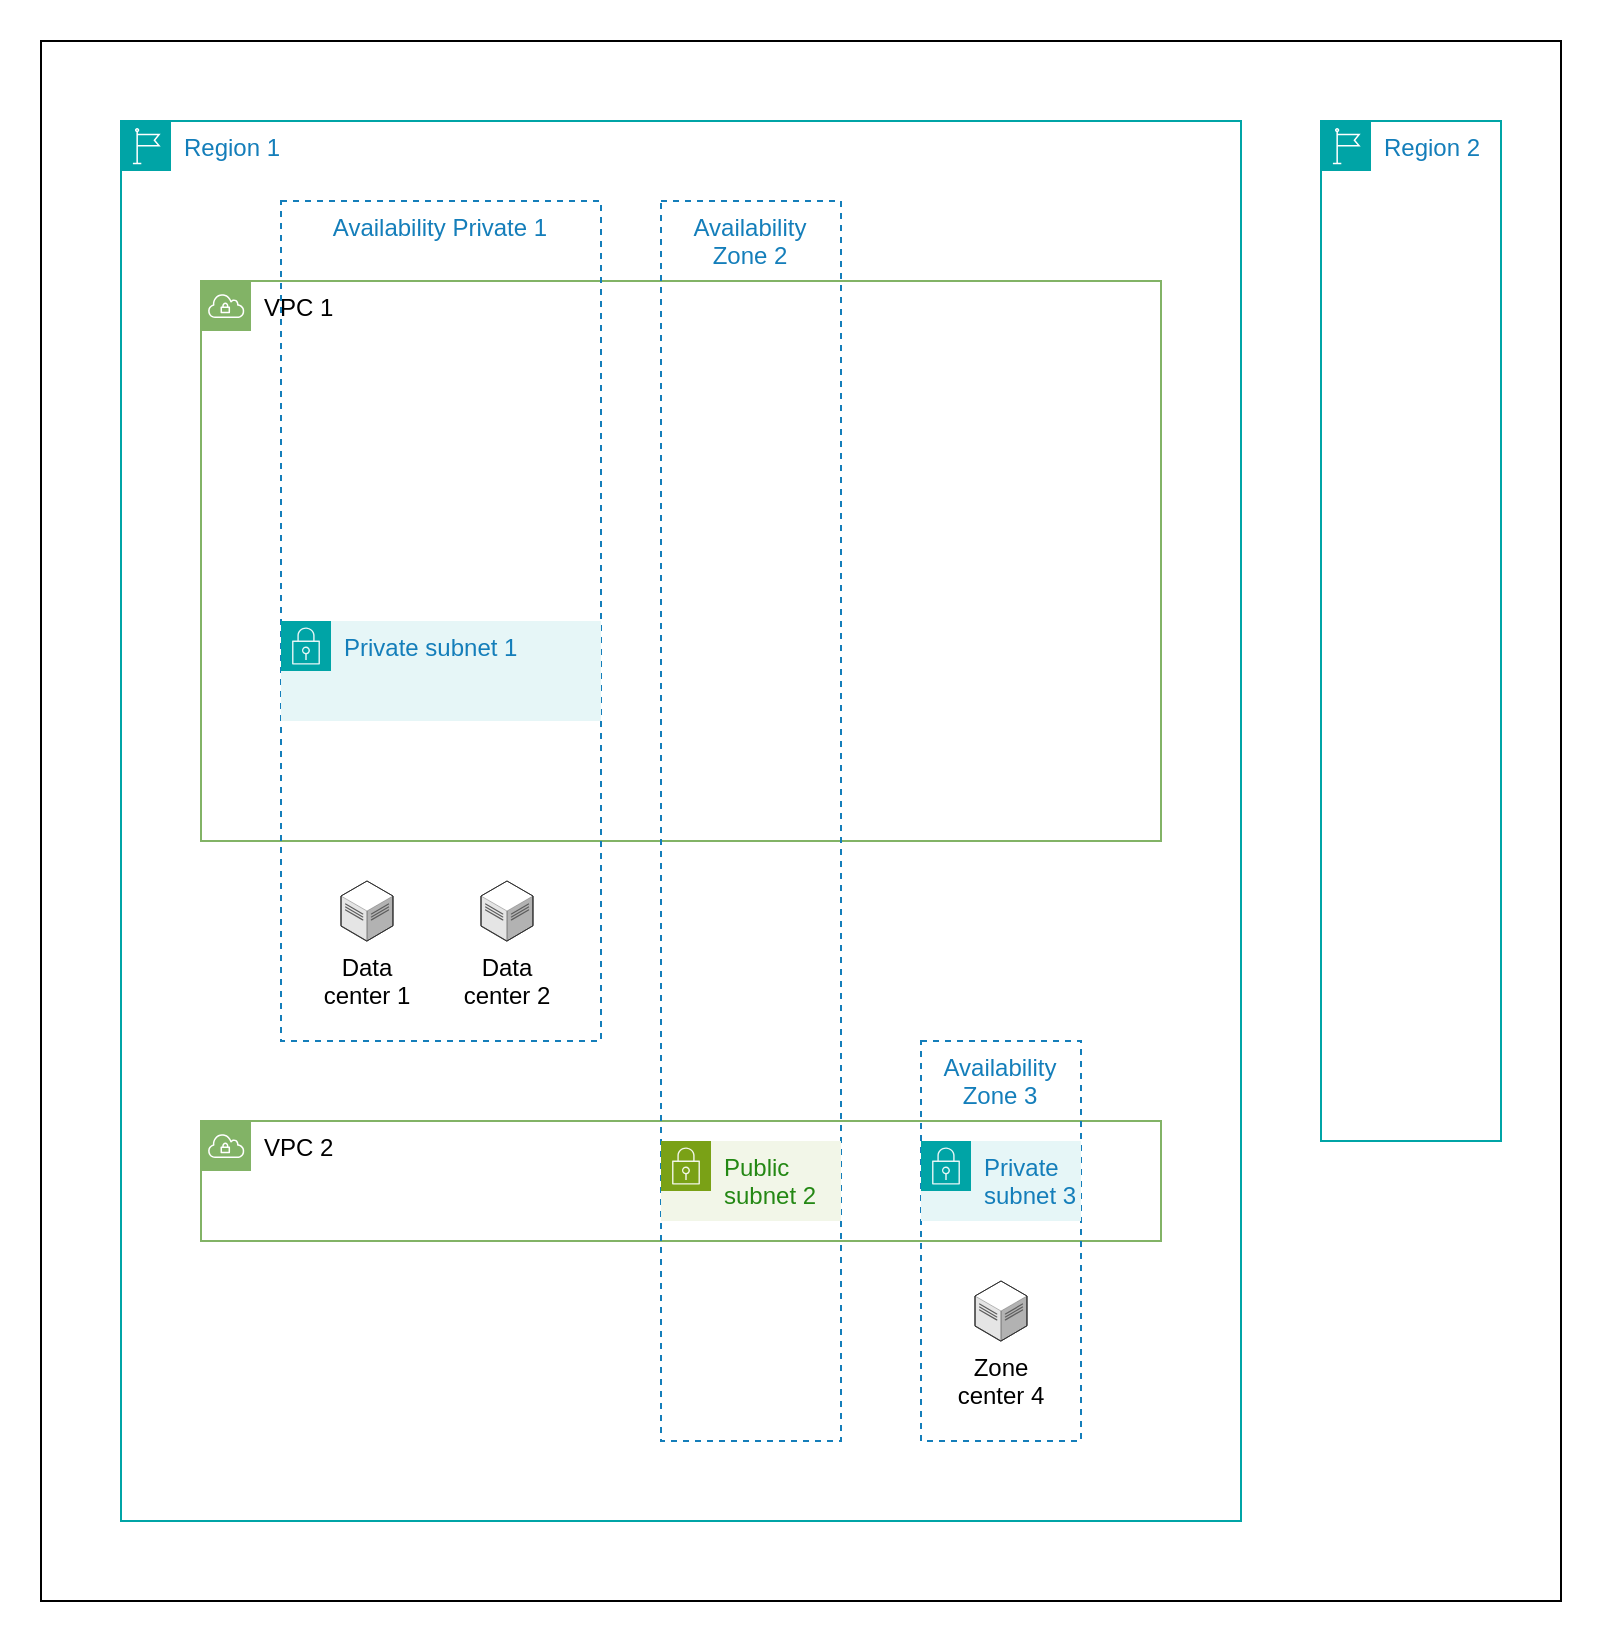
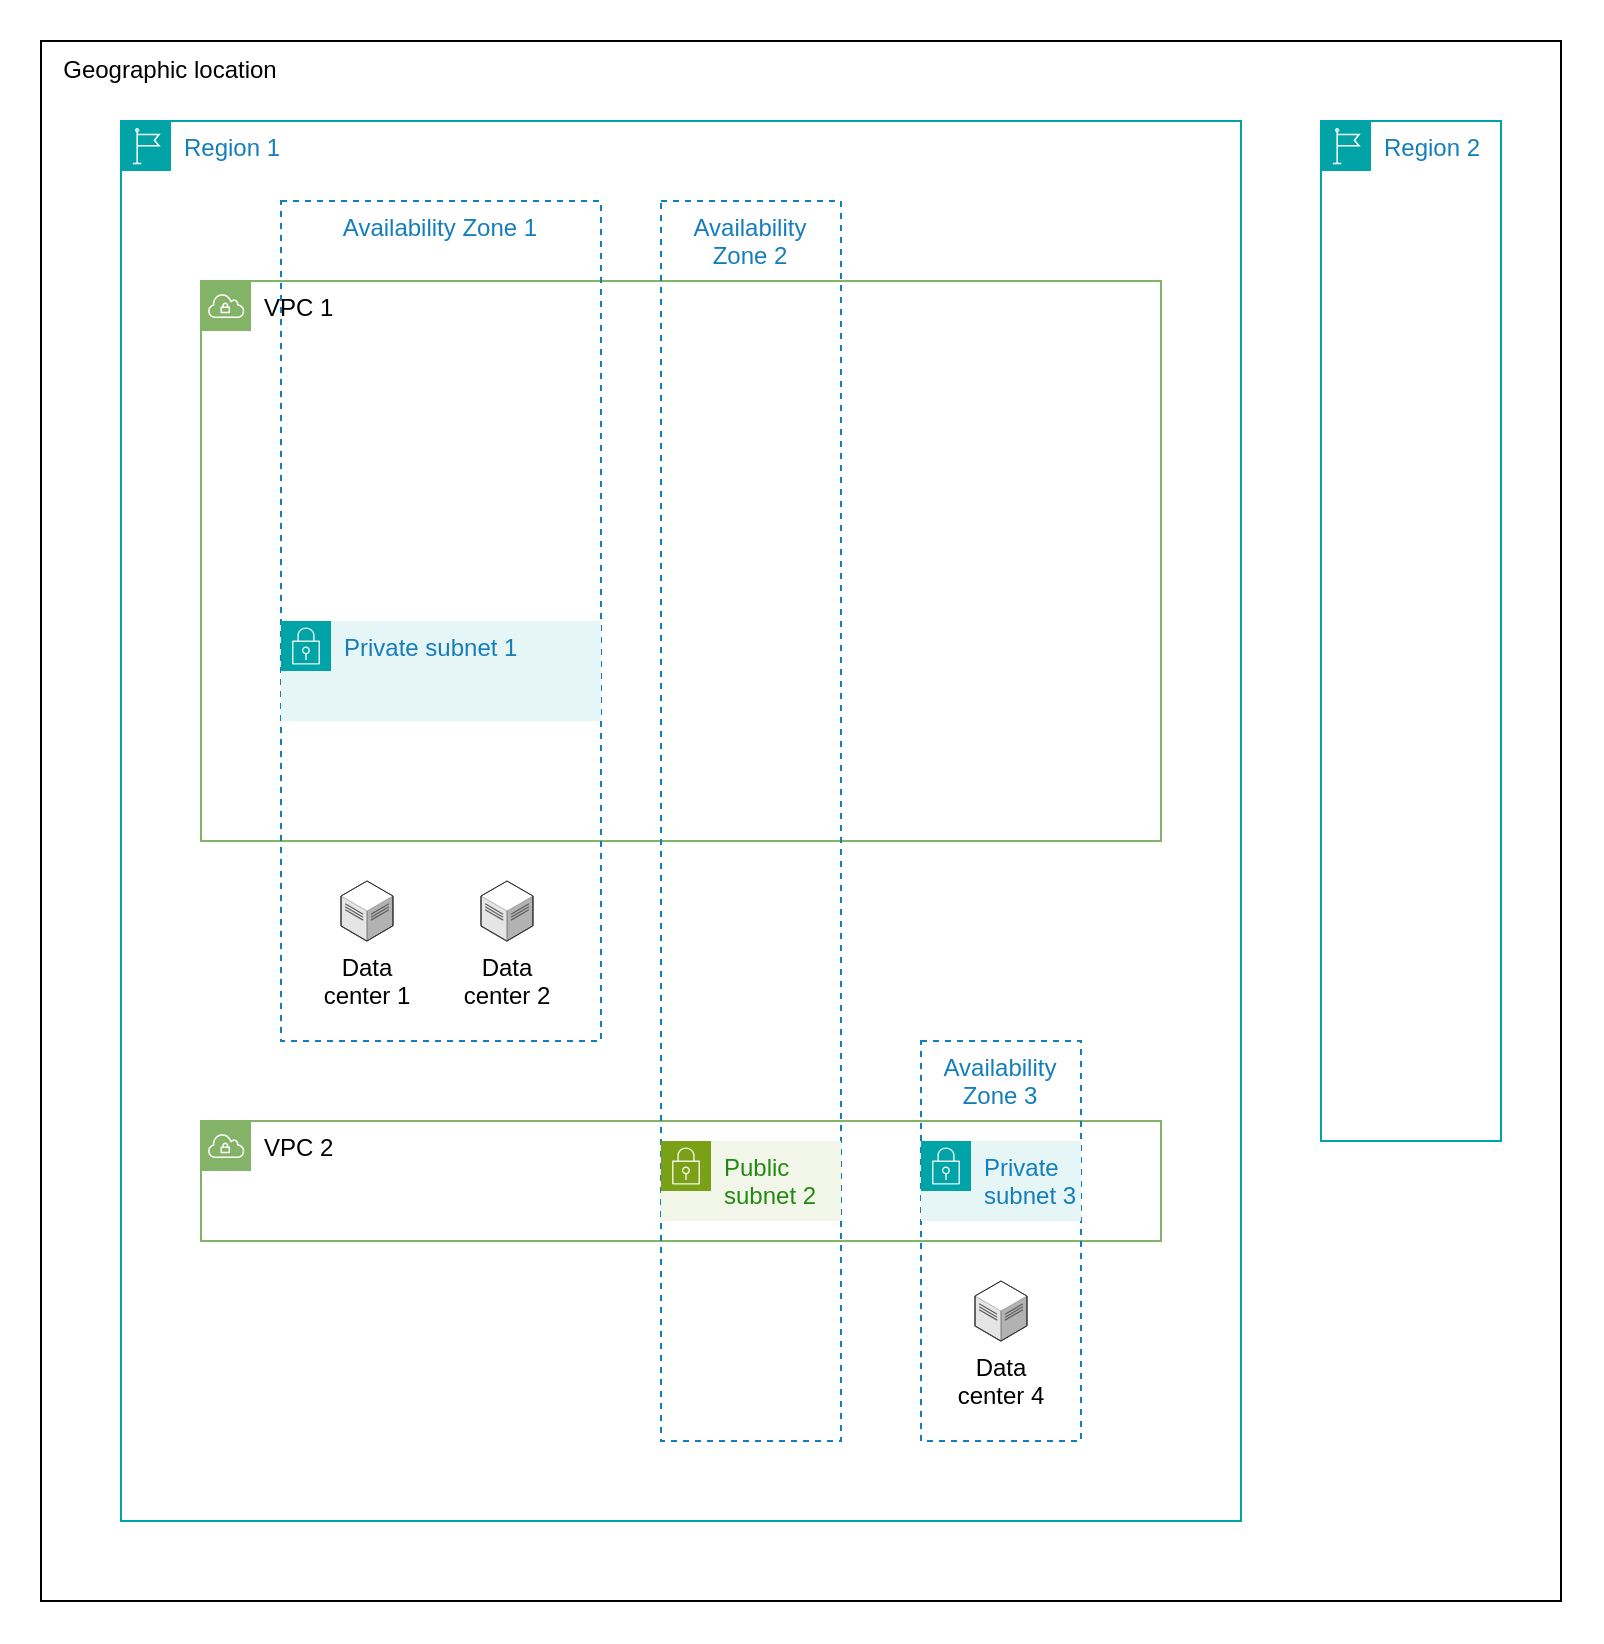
node "Geographic location": added
node "Availability Private 1": label "Availability Private 1" -> "Availability Zone 1"
node "Zone center 4": label "Zone center 4" -> "Data center 4"
